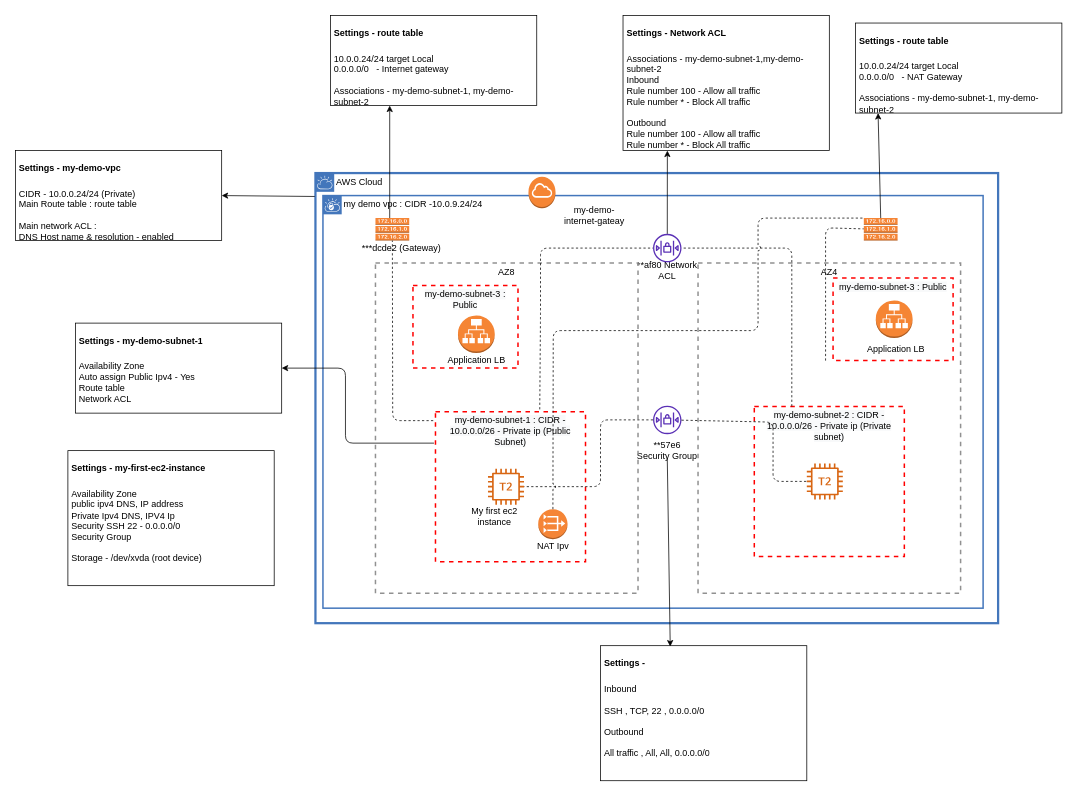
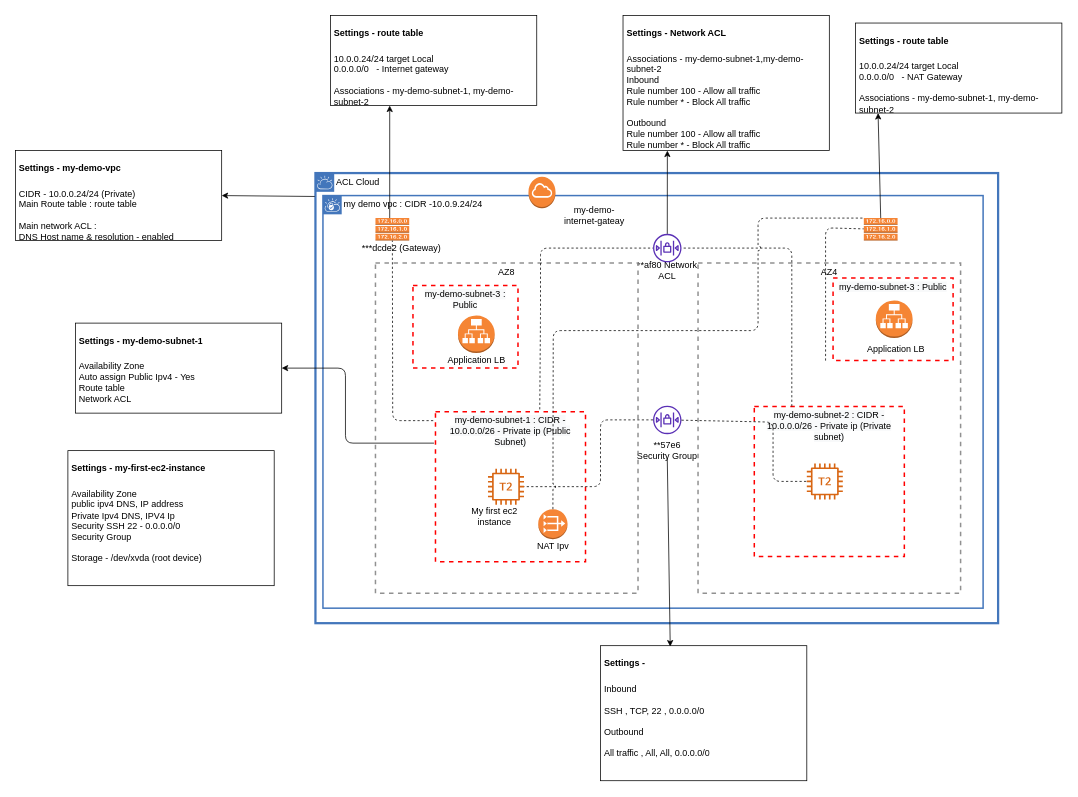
node "AWS Cloud": label "AWS Cloud" -> "ACL Cloud"
